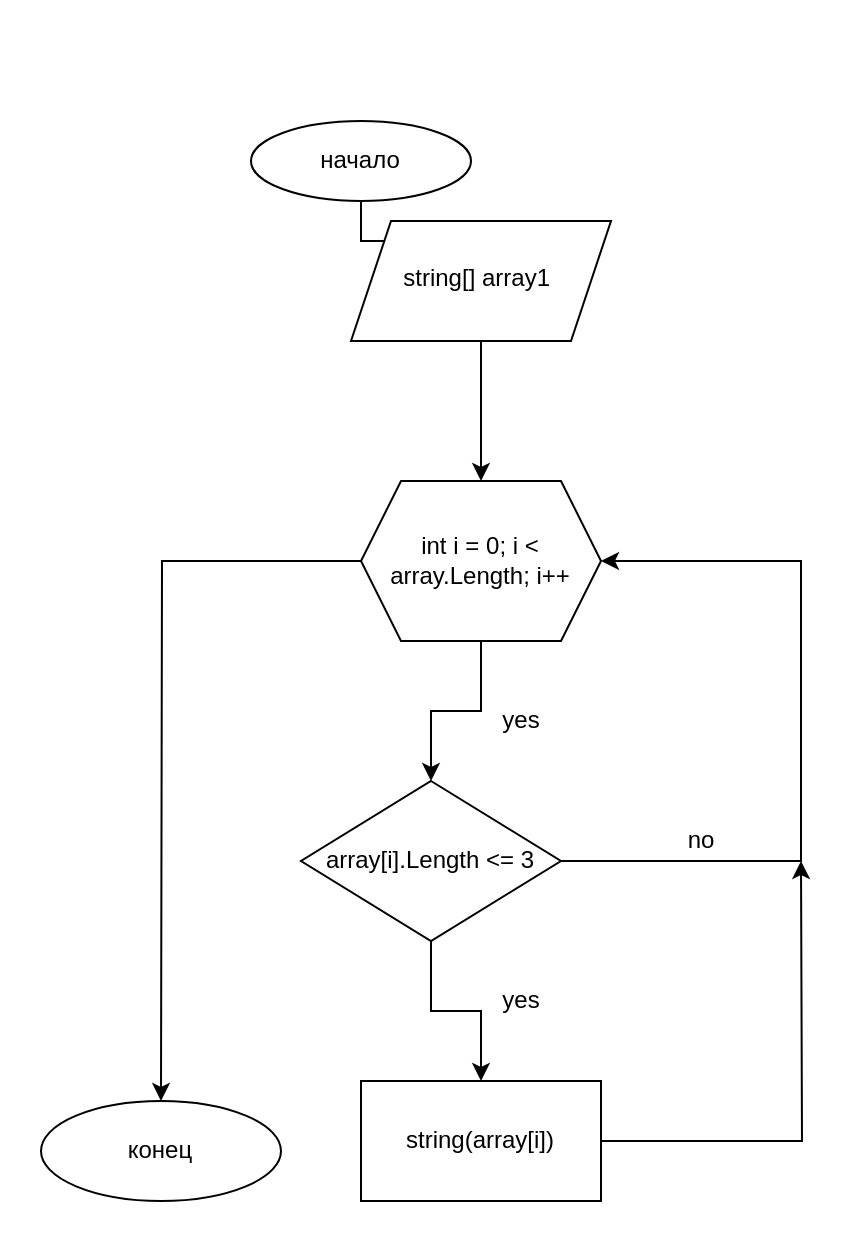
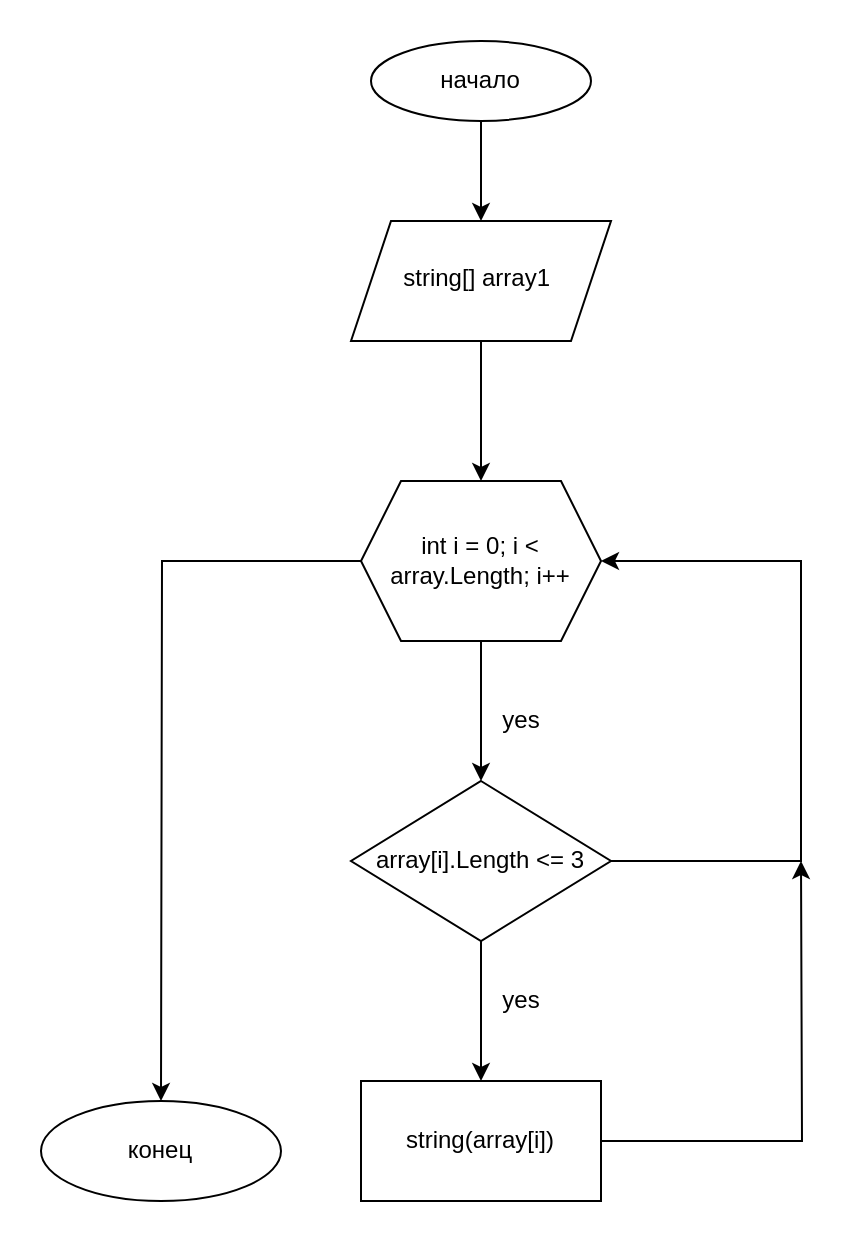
node "начало": moved (361, 161) -> (481, 81)
node "no": removed
node "array[i].Length <= 3": moved (431, 861) -> (481, 861)
